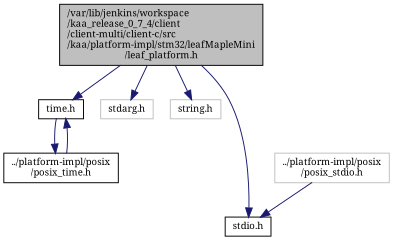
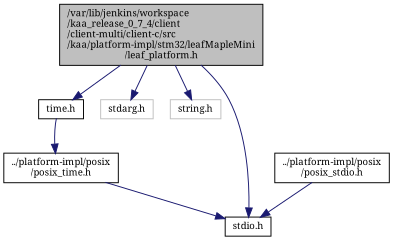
edge "../platform-impl/posix /posix_time.h" -> "time.h": now "../platform-impl/posix /posix_time.h" -> "stdio.h"
node "../platform-impl/posix /posix_stdio.h": color grey75 -> black
